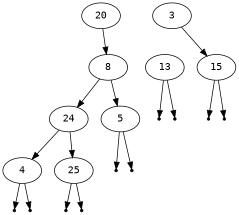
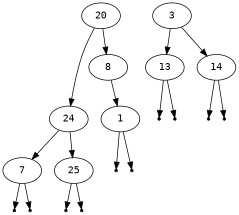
edge "3" -> "13": added
node "15": label "15" -> "14"
edge "8" -> "24": now "20" -> "24"
node "5": label "5" -> "1"
node "4": label "4" -> "7"
